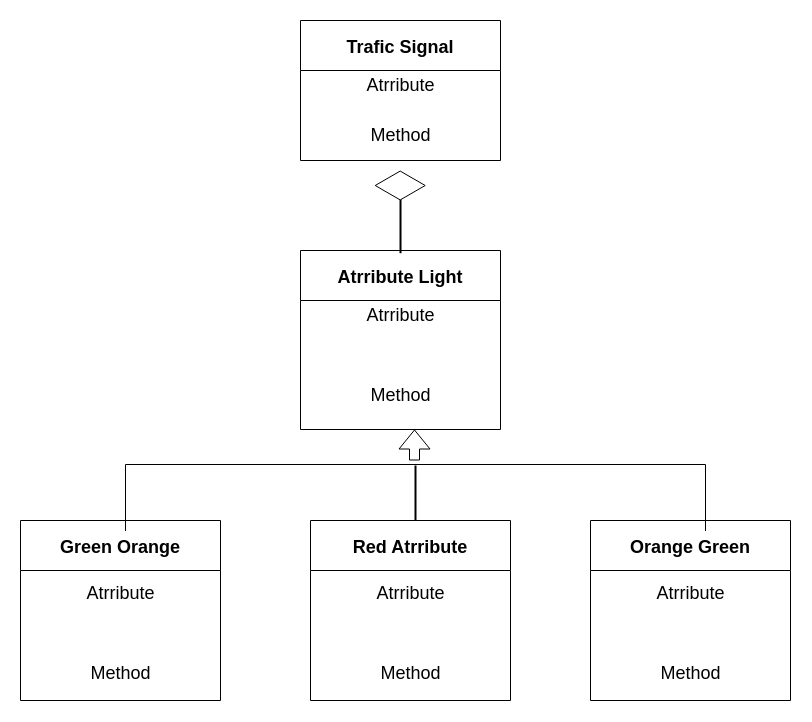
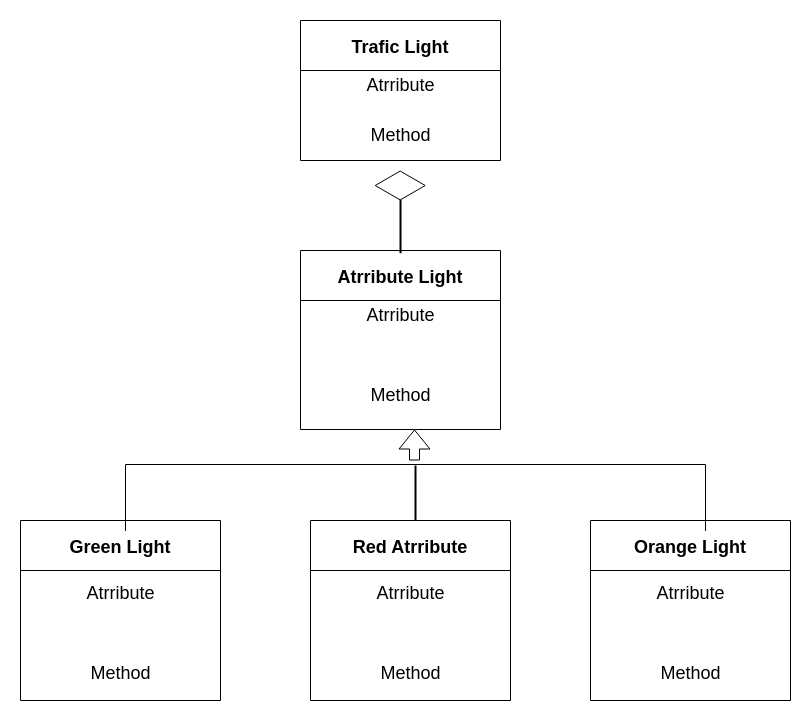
node "Trafic Signal": label "Trafic Signal" -> "Trafic Light"
node "Green Orange": label "Green Orange" -> "Green Light"
node "Orange Green": label "Orange Green" -> "Orange Light"
